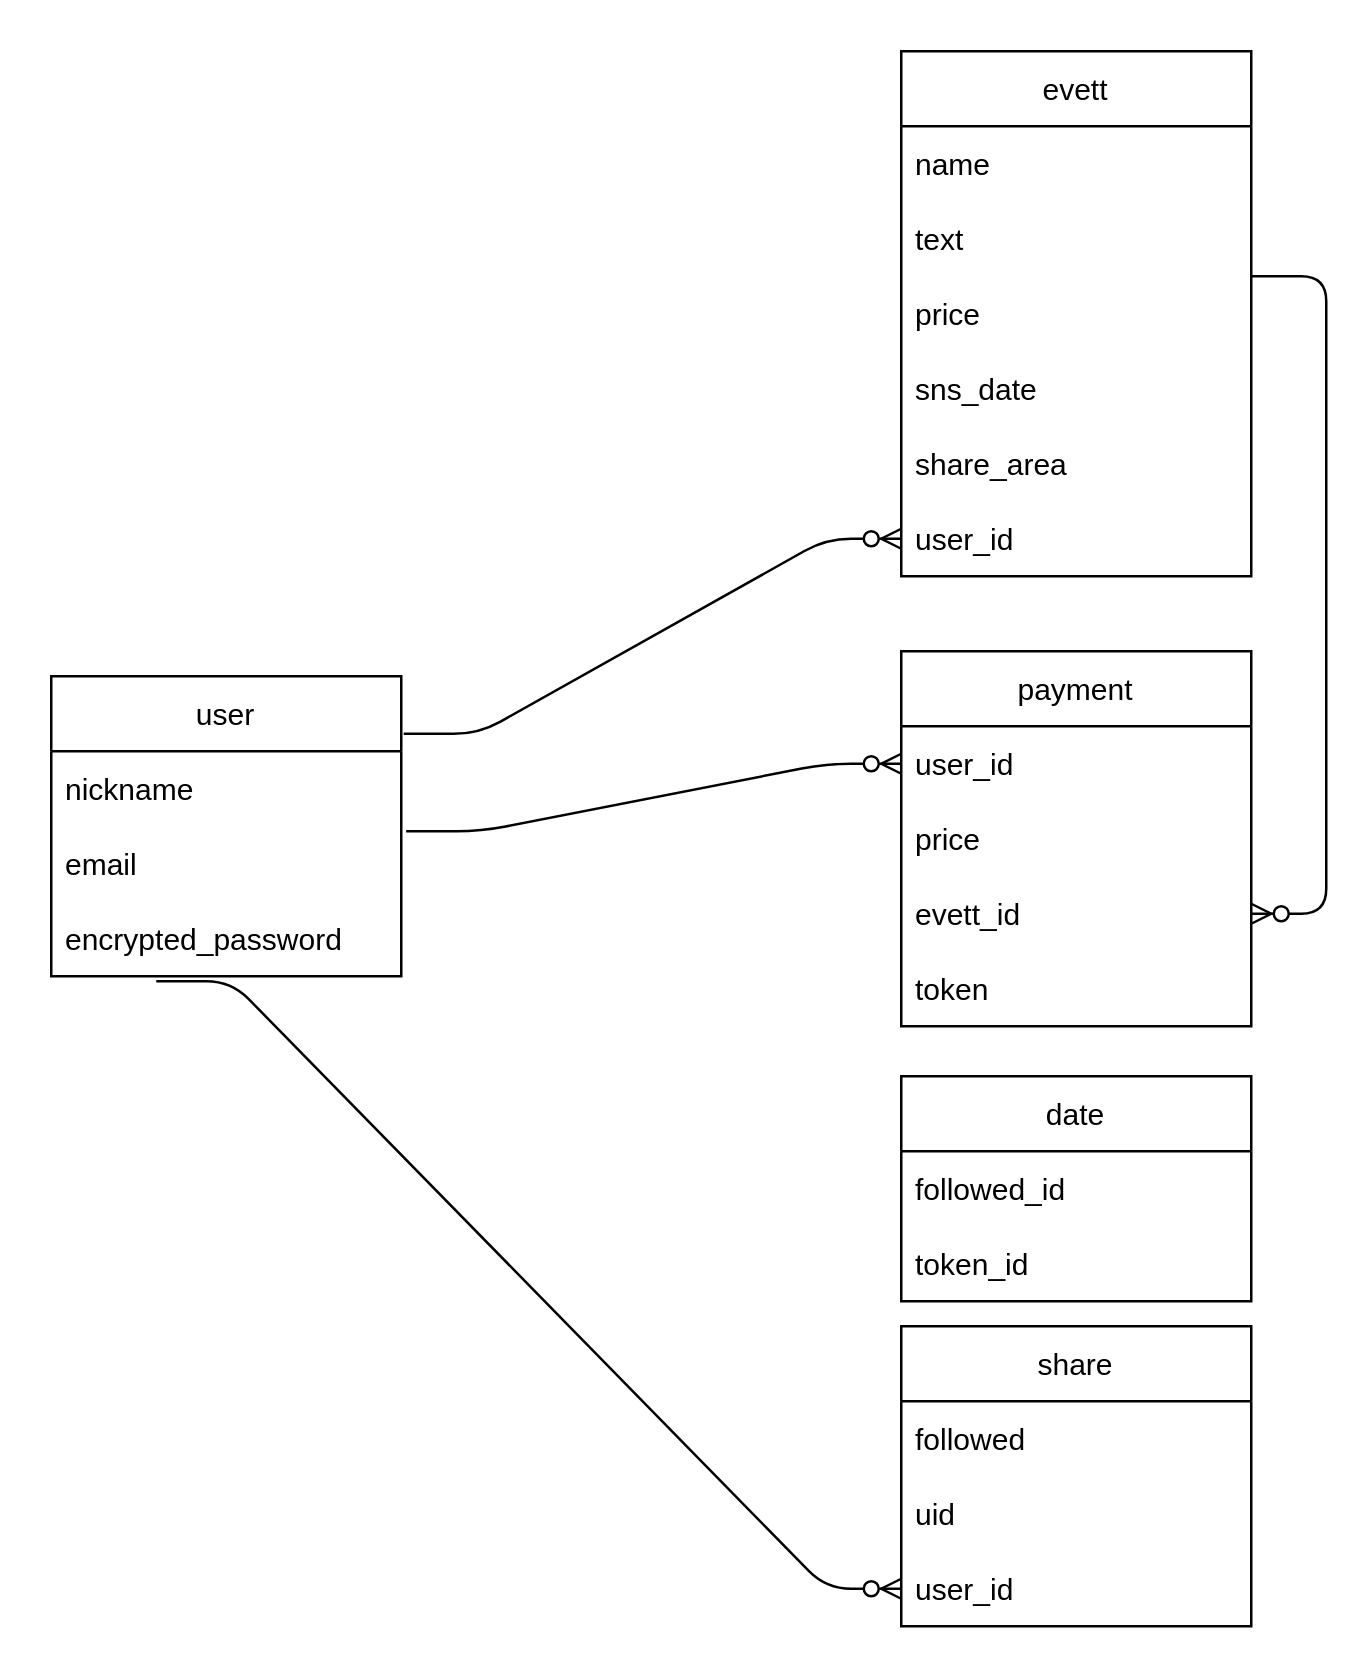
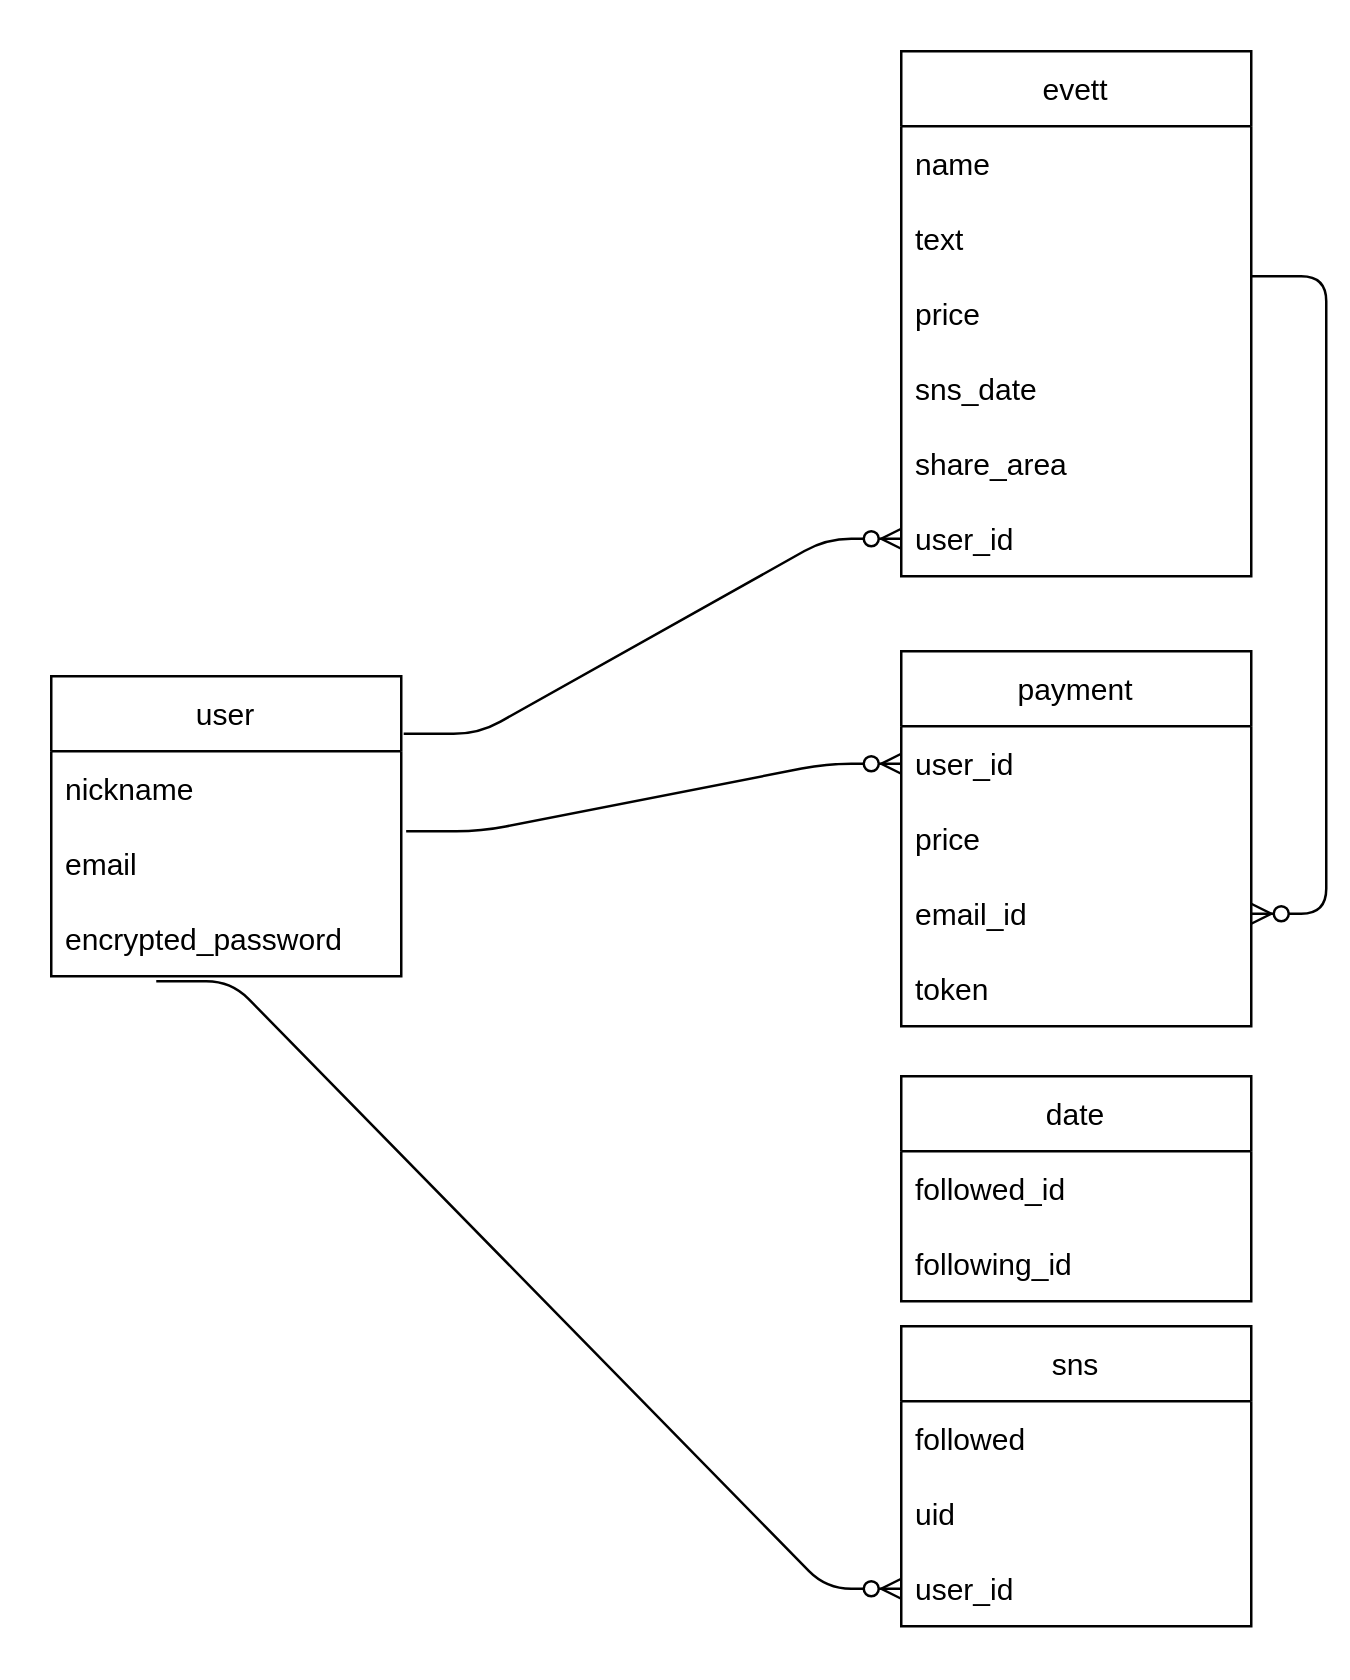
node "evett_id": label "evett_id" -> "email_id"
node "token_id": label "token_id" -> "following_id"
node "share": label "share" -> "sns"
